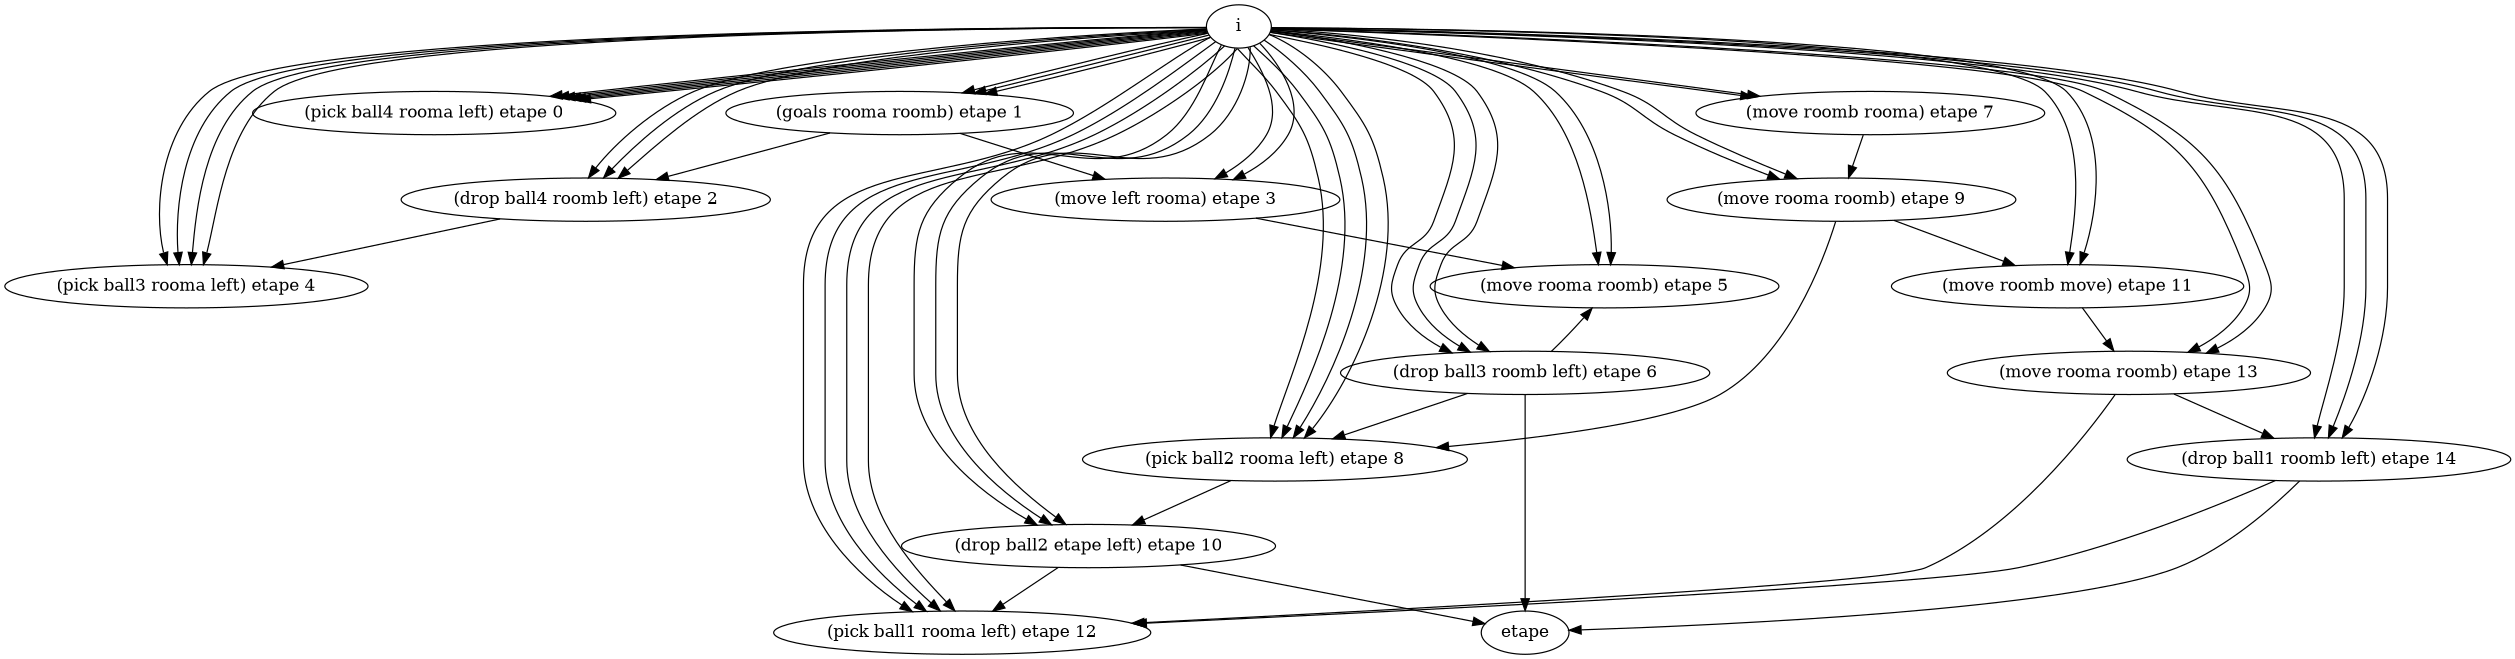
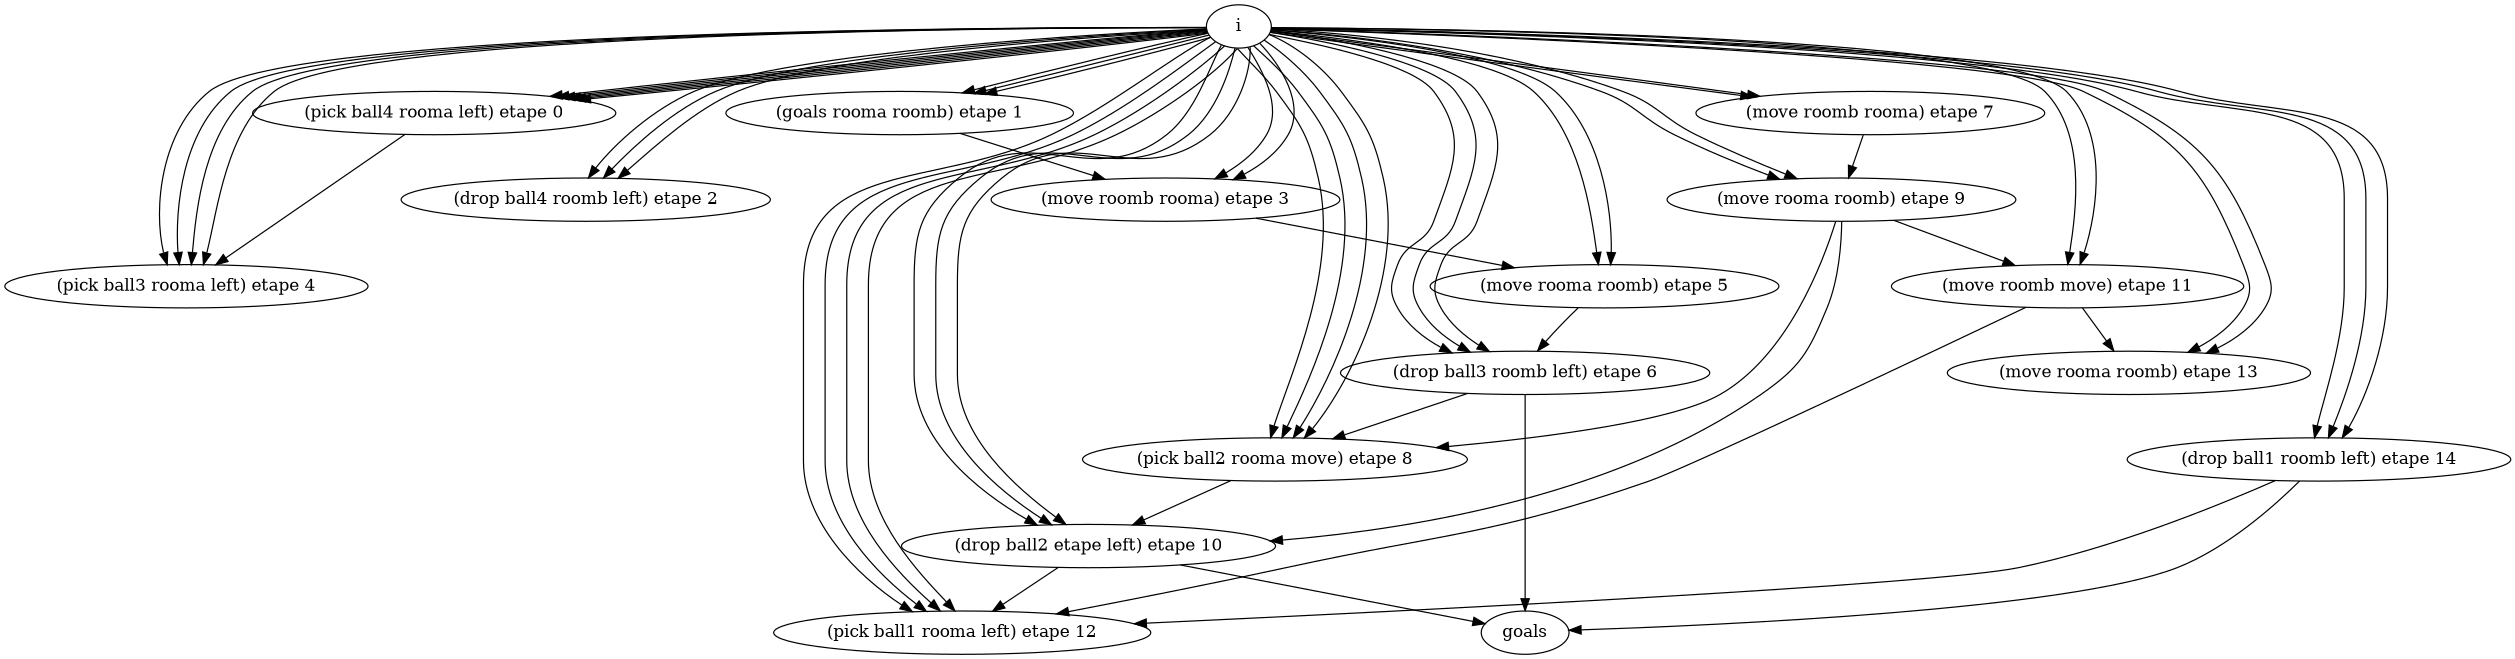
edge "(goals rooma roomb) etape 1" -> "(drop ball4 roomb left) etape 2": removed
node "(move left rooma) etape 3": label "(move left rooma) etape 3" -> "(move roomb rooma) etape 3"
edge "(drop ball4 roomb left) etape 2" -> "(pick ball3 rooma left) etape 4": now "(pick ball4 rooma left) etape 0" -> "(pick ball3 rooma left) etape 4"
edge "(drop ball3 roomb left) etape 6" -> "(move rooma roomb) etape 5": reversed
edge "(move rooma roomb) etape 13" -> "(drop ball1 roomb left) etape 14": removed
node "(pick ball2 rooma left) etape 8": label "(pick ball2 rooma left) etape 8" -> "(pick ball2 rooma move) etape 8"
edge "(move rooma roomb) etape 9" -> "(drop ball2 etape left) etape 10": added
edge "(move rooma roomb) etape 13" -> "(pick ball1 rooma left) etape 12": now "(move roomb move) etape 11" -> "(pick ball1 rooma left) etape 12"
node "etape": label "etape" -> "goals"
